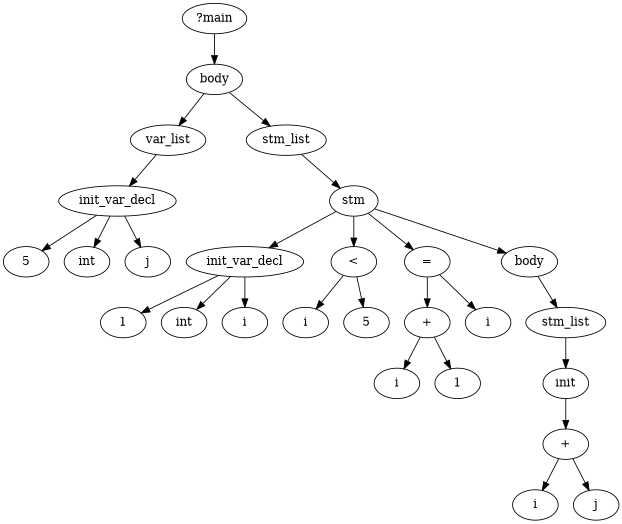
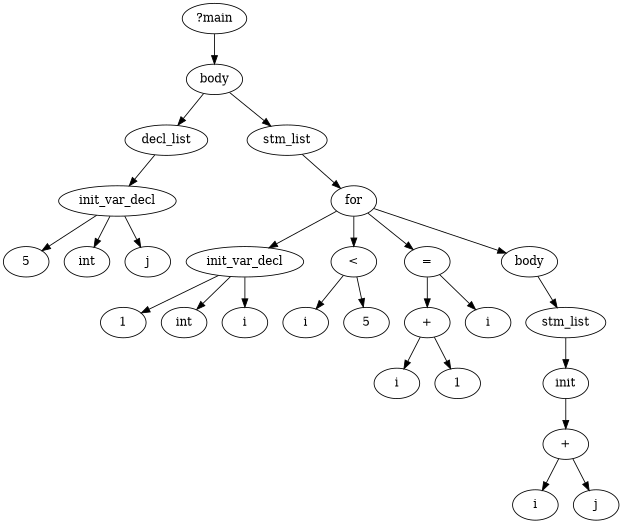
node "var_list": label "var_list" -> "decl_list"
node "stm": label "stm" -> "for"
